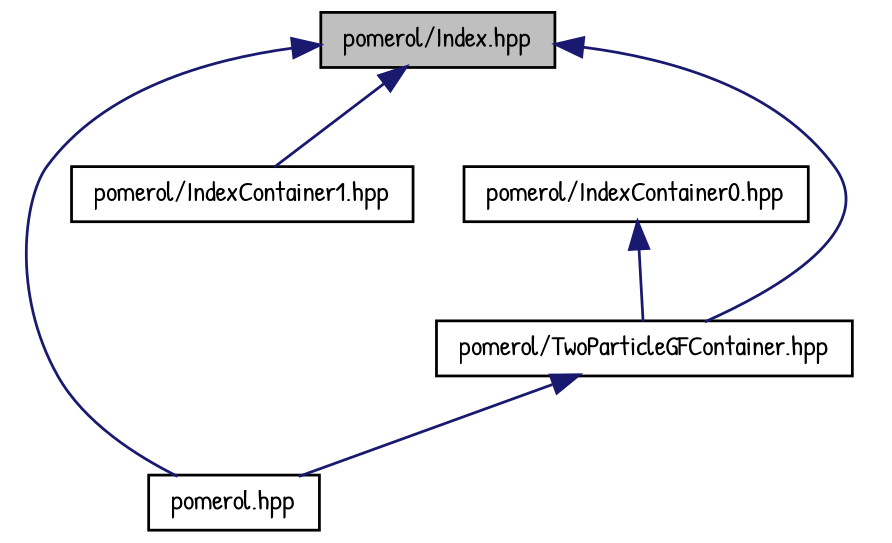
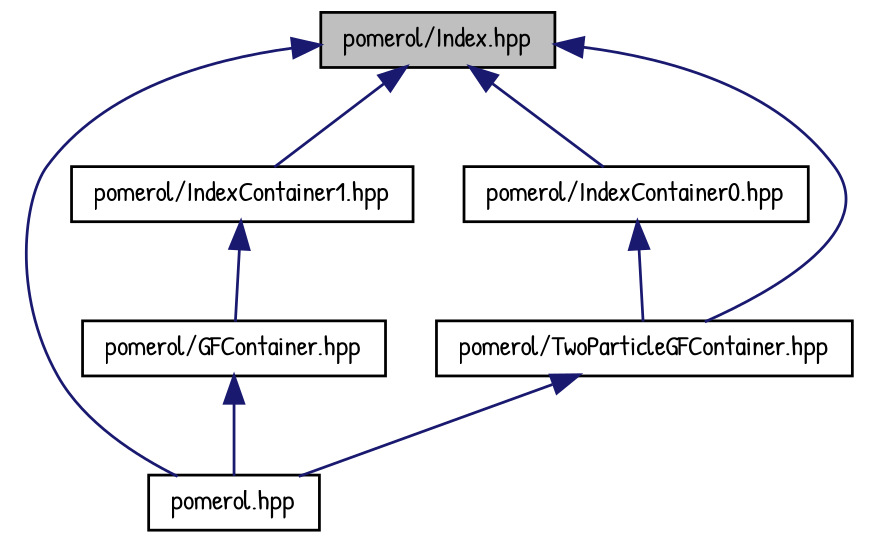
edge "pomerol/IndexContainer0.hpp" -> "pomerol/Index.hpp": added
node "pomerol/GFContainer.hpp": added
